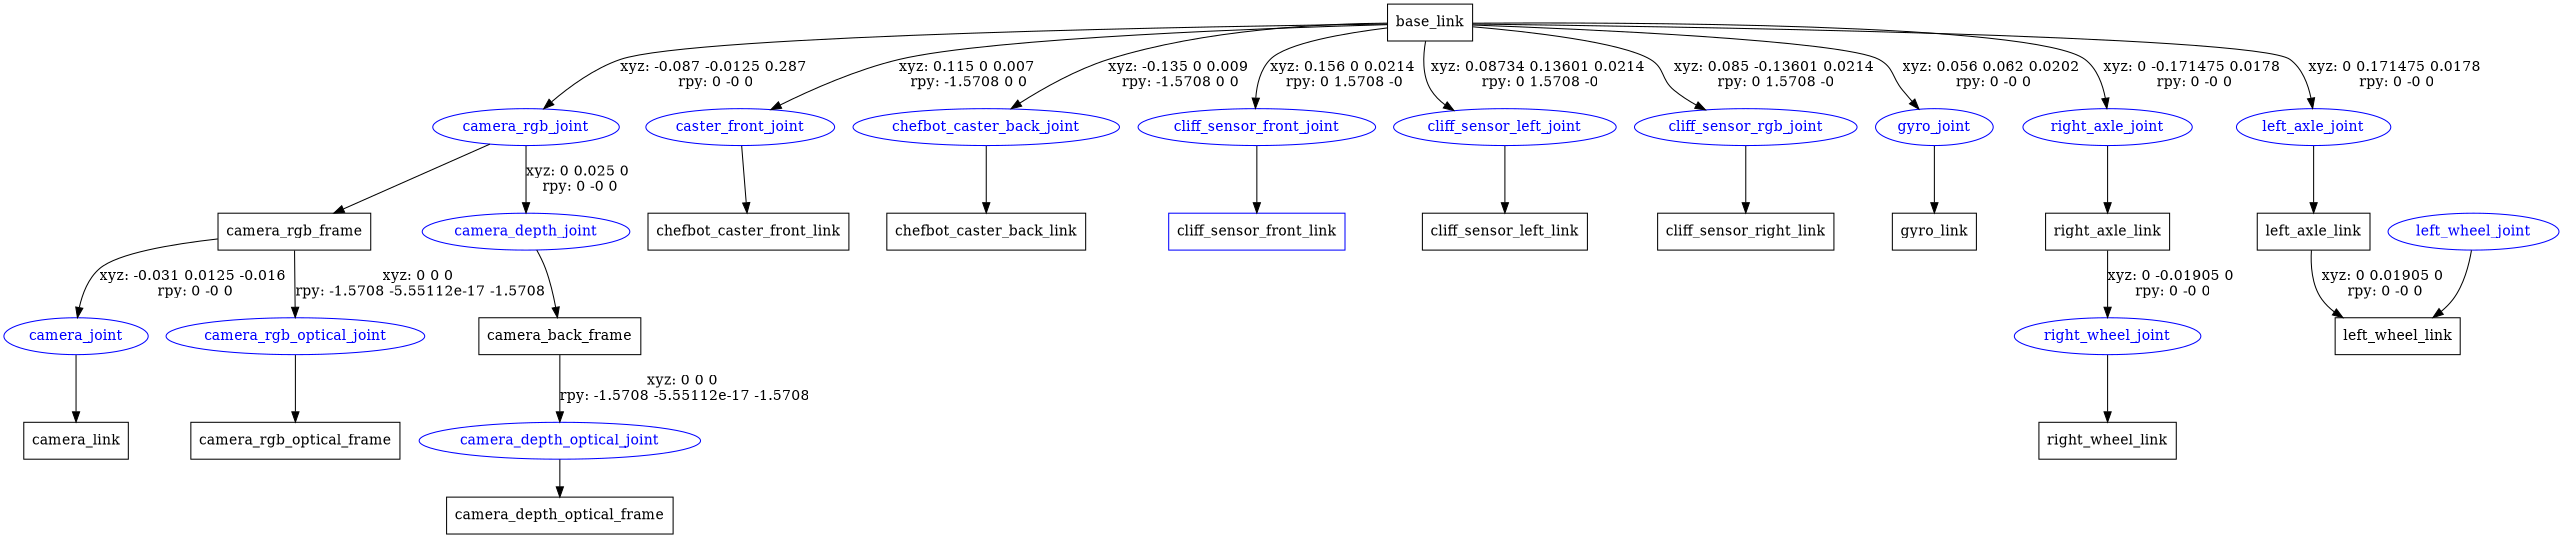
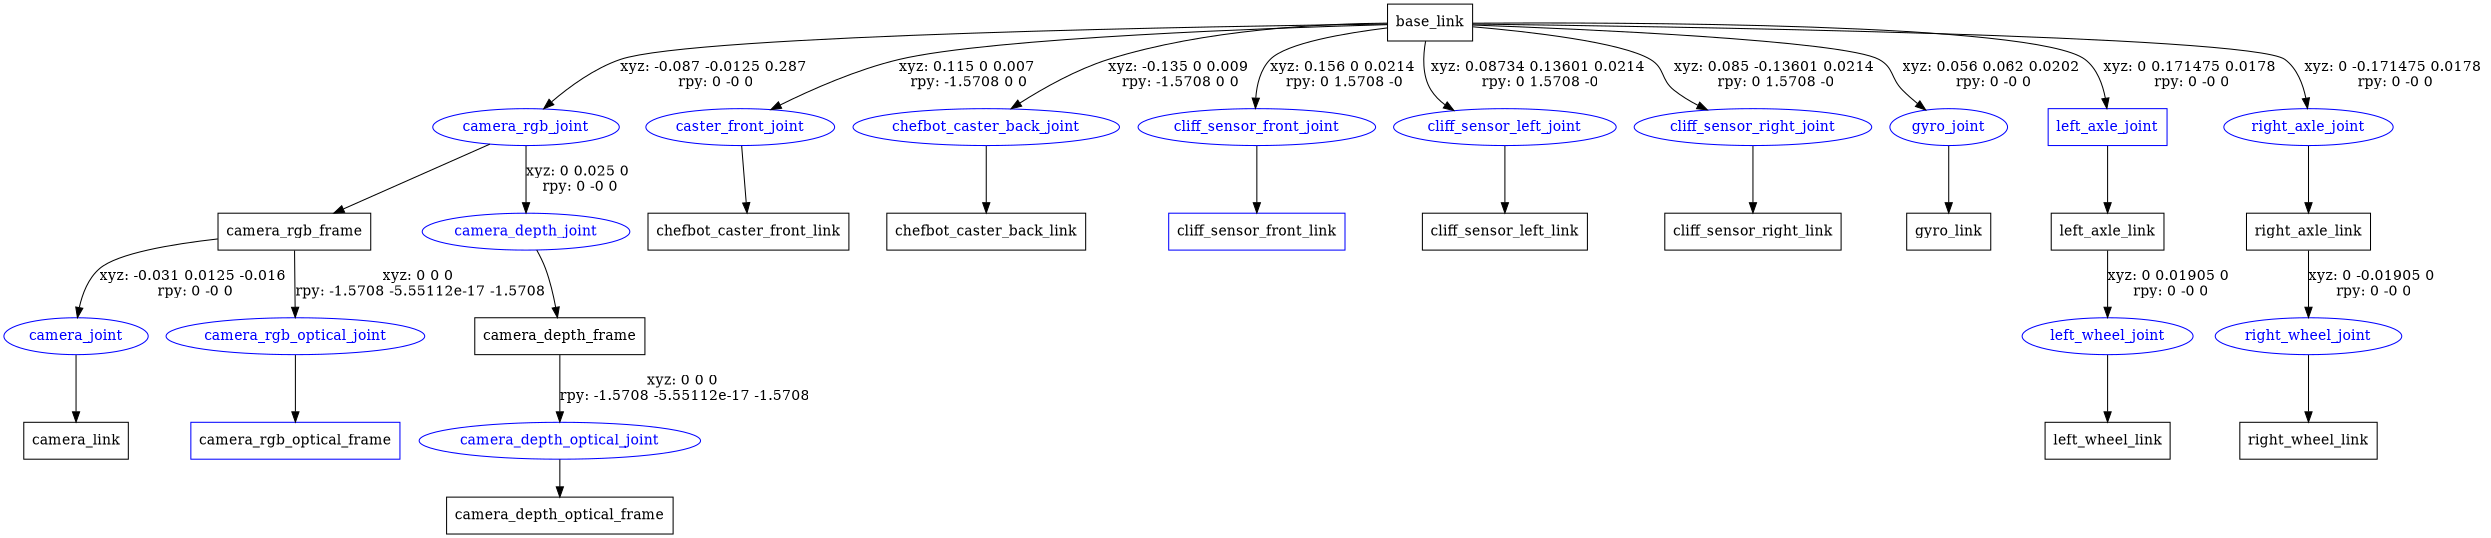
node "cliff_sensor_rgb_joint": label "cliff_sensor_rgb_joint" -> "cliff_sensor_right_joint"
node "left_axle_joint": shape ellipse -> box
edge "left_axle_link" -> "left_wheel_link": now "left_axle_link" -> "left_wheel_joint"
node "camera_back_frame": label "camera_back_frame" -> "camera_depth_frame"
node "camera_rgb_optical_frame": color black -> blue
